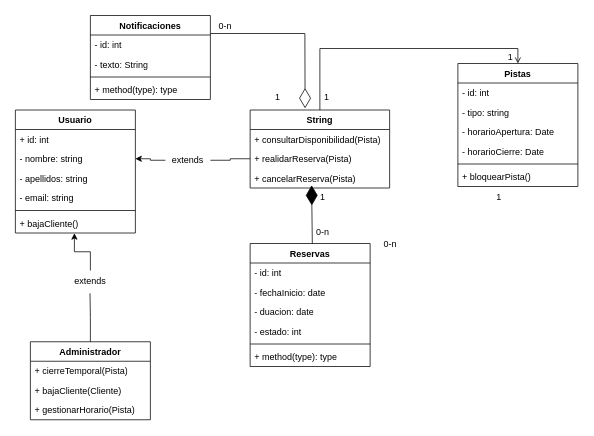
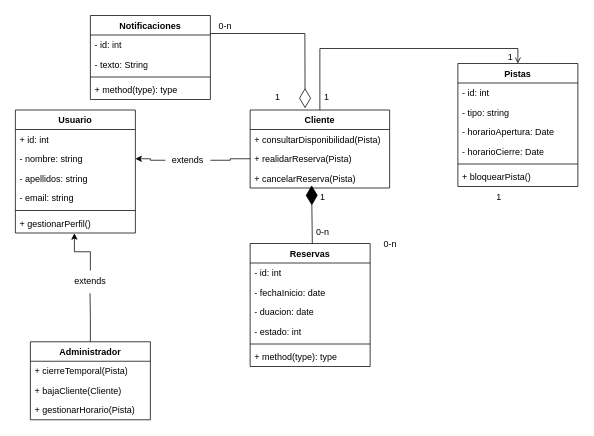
node "String": label "String" -> "Cliente"
node "+ bajaCliente()": label "+ bajaCliente()" -> "+ gestionarPerfil()"
